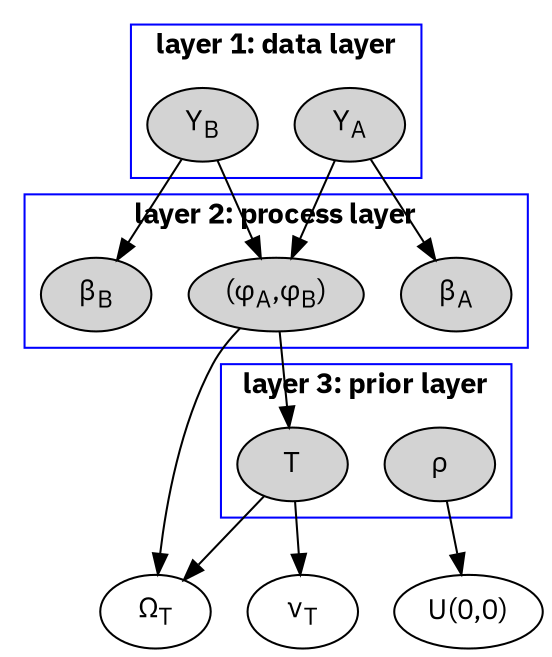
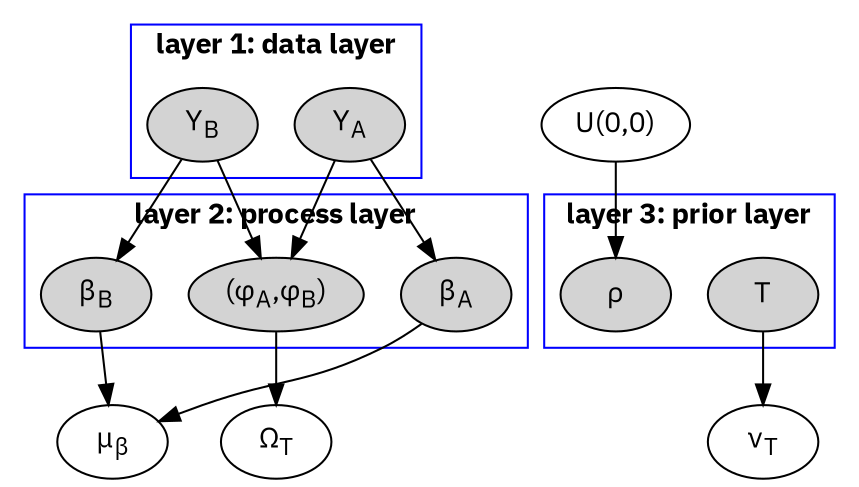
edge "(φ" -> "T": removed
node "μ": added
edge "T" -> "Ω": removed
edge "ρ" -> "U(0,0)": reversed
